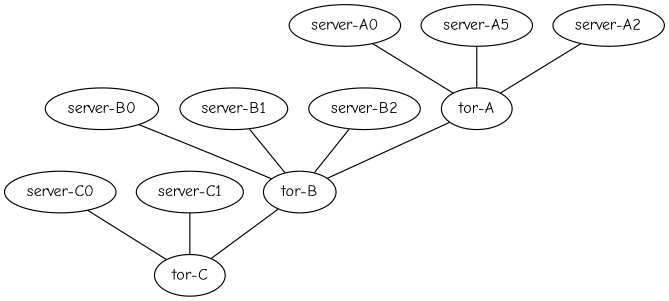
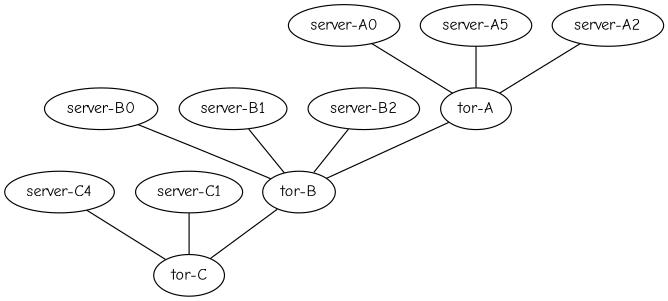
node "server-C0": label "server-C0" -> "server-C4"
